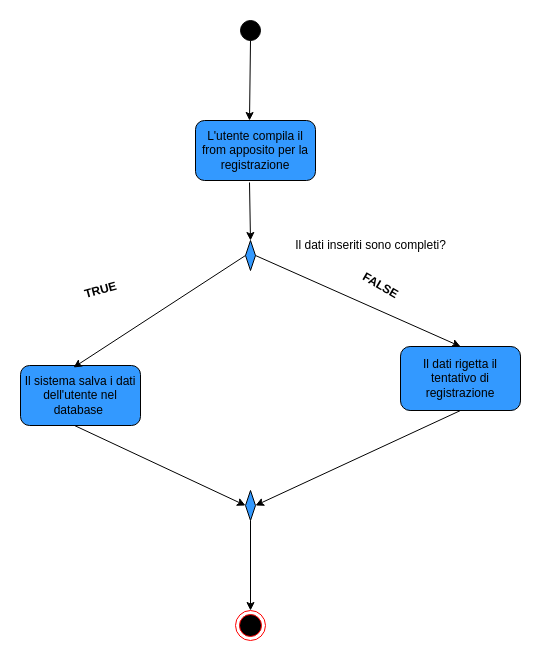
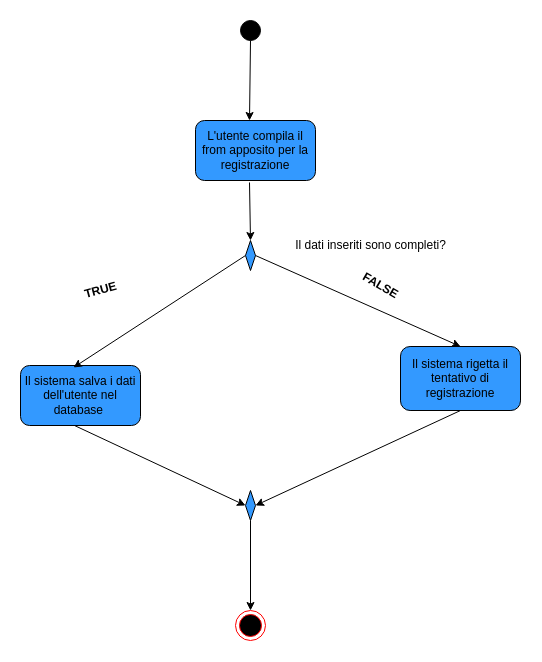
node "Il dati rigetta il tentativo di registrazione": label "Il dati rigetta il tentativo di registrazione" -> "Il sistema rigetta il tentativo di registrazione"
